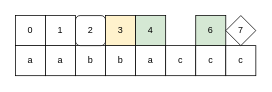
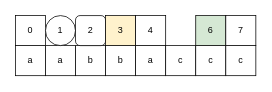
node "1": shape rectangle -> ellipse
node "4": fillcolor #d5e8d4 -> #ffffff
node "7": shape diamond -> rectangle
